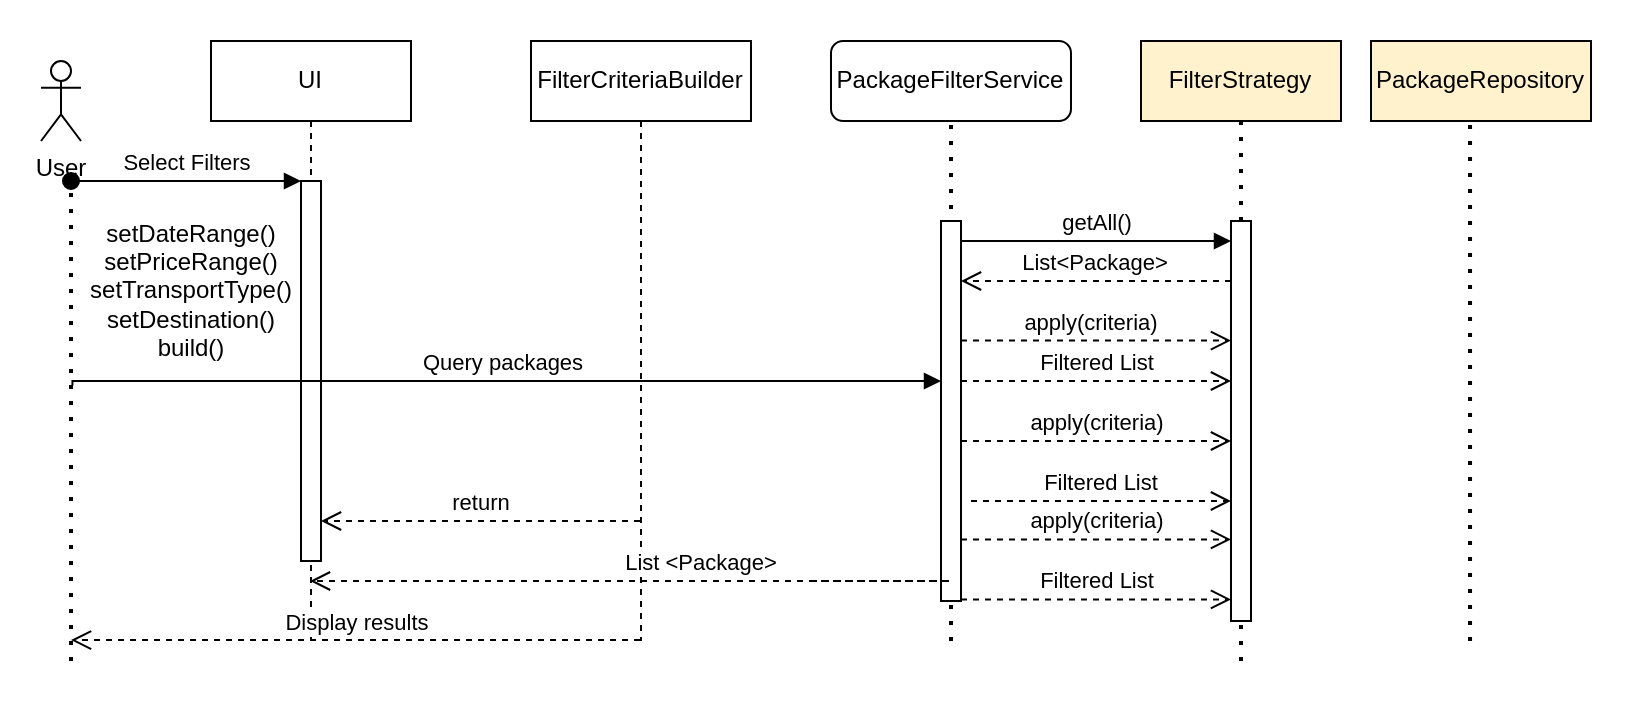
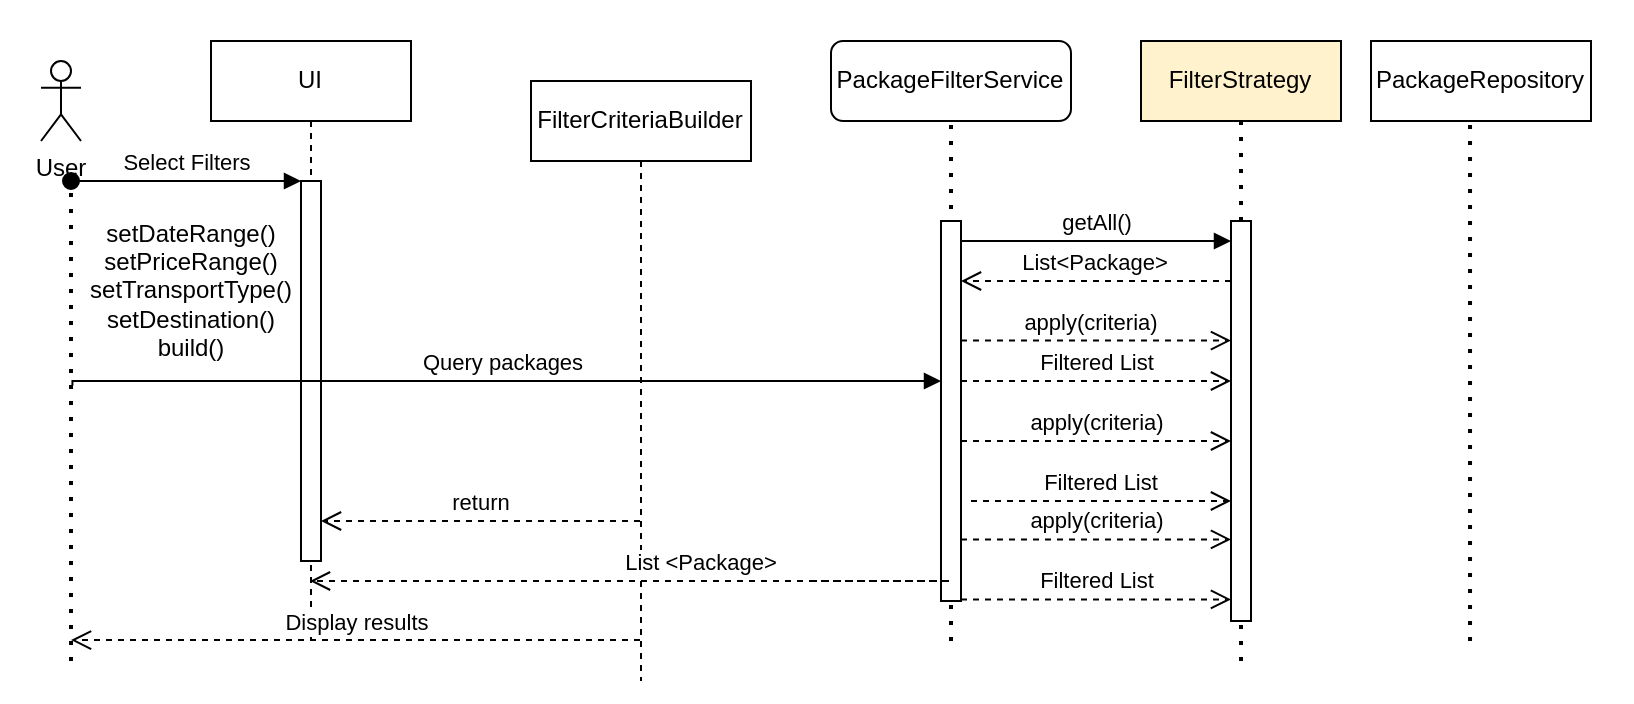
node "PackageRepository": fillcolor #fff2cc -> #ffffff
node "FilterCriteriaBuilder": moved (641, 341) -> (641, 381)
